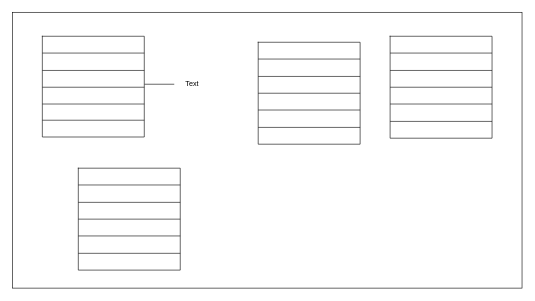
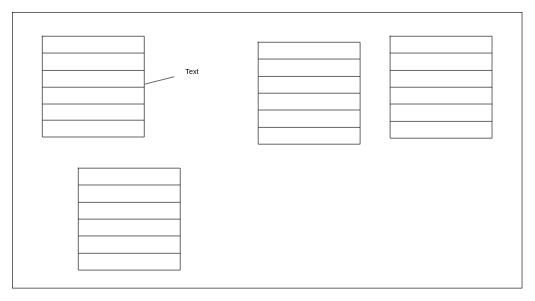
node "Text": moved (192, 84) -> (192, 72)
